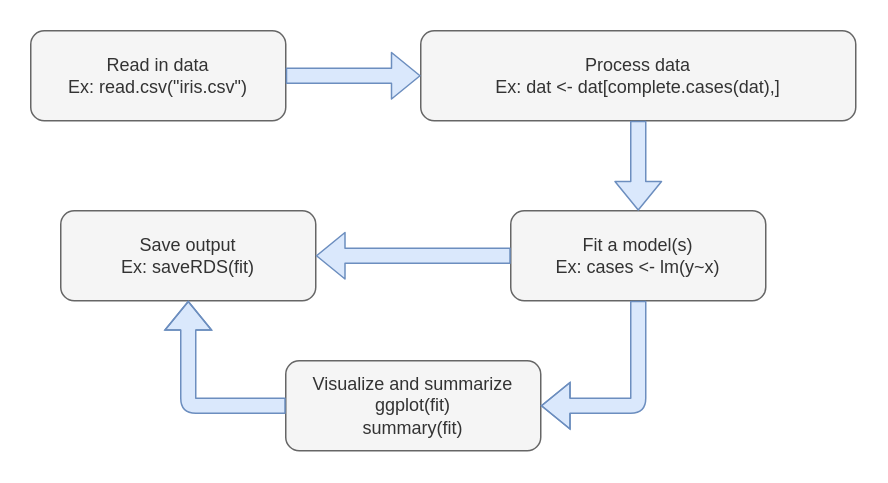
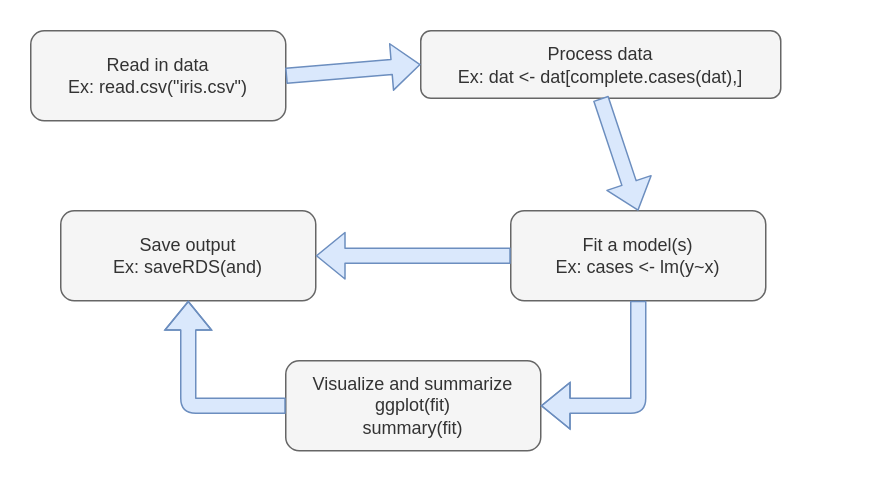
node "Process data Ex: dat <- dat[complete.cases(dat),]": size 435x90 -> 360x68
node "Save output Ex: saveRDS(fit)": label "Save output Ex: saveRDS(fit)" -> "Save output Ex: saveRDS(and)"
